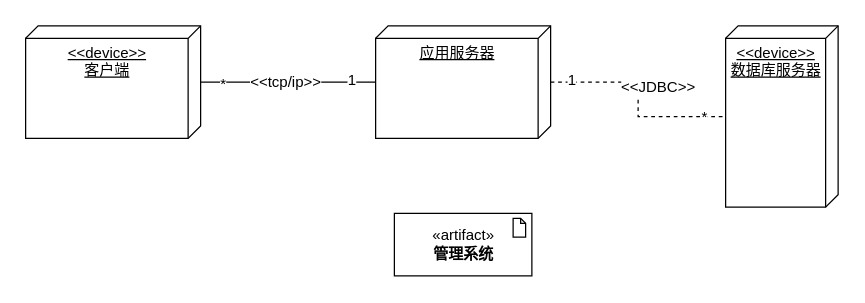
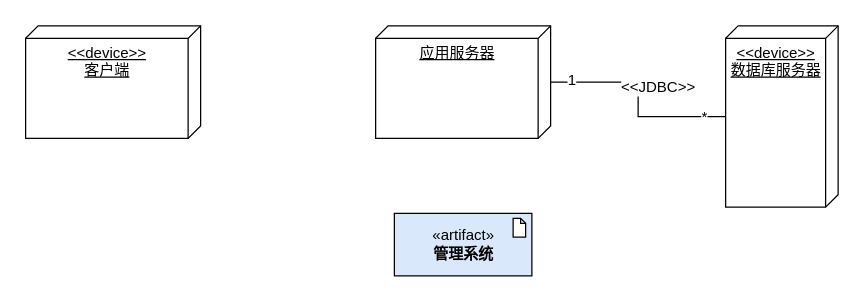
edge "<<device>> 客户端" -- "应用服务器": removed, labels "*", "<<tcp/ip>>", "1"
edge "应用服务器" -- "<<device>> 数据库服务器": style dashed -> solid
node "«artifact» 管理系统": fillcolor #ffffff -> #dae8fc
